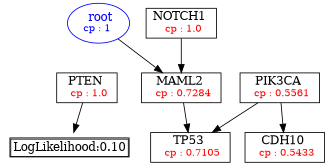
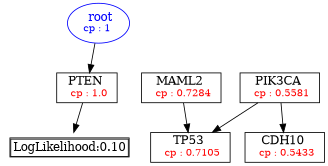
node "NOTCH1": removed
edge "root" -> "MAML2": now "root" -> "PTEN"
node "PIK3CA": text "cp : 0.5561" -> "cp : 0.5581"
